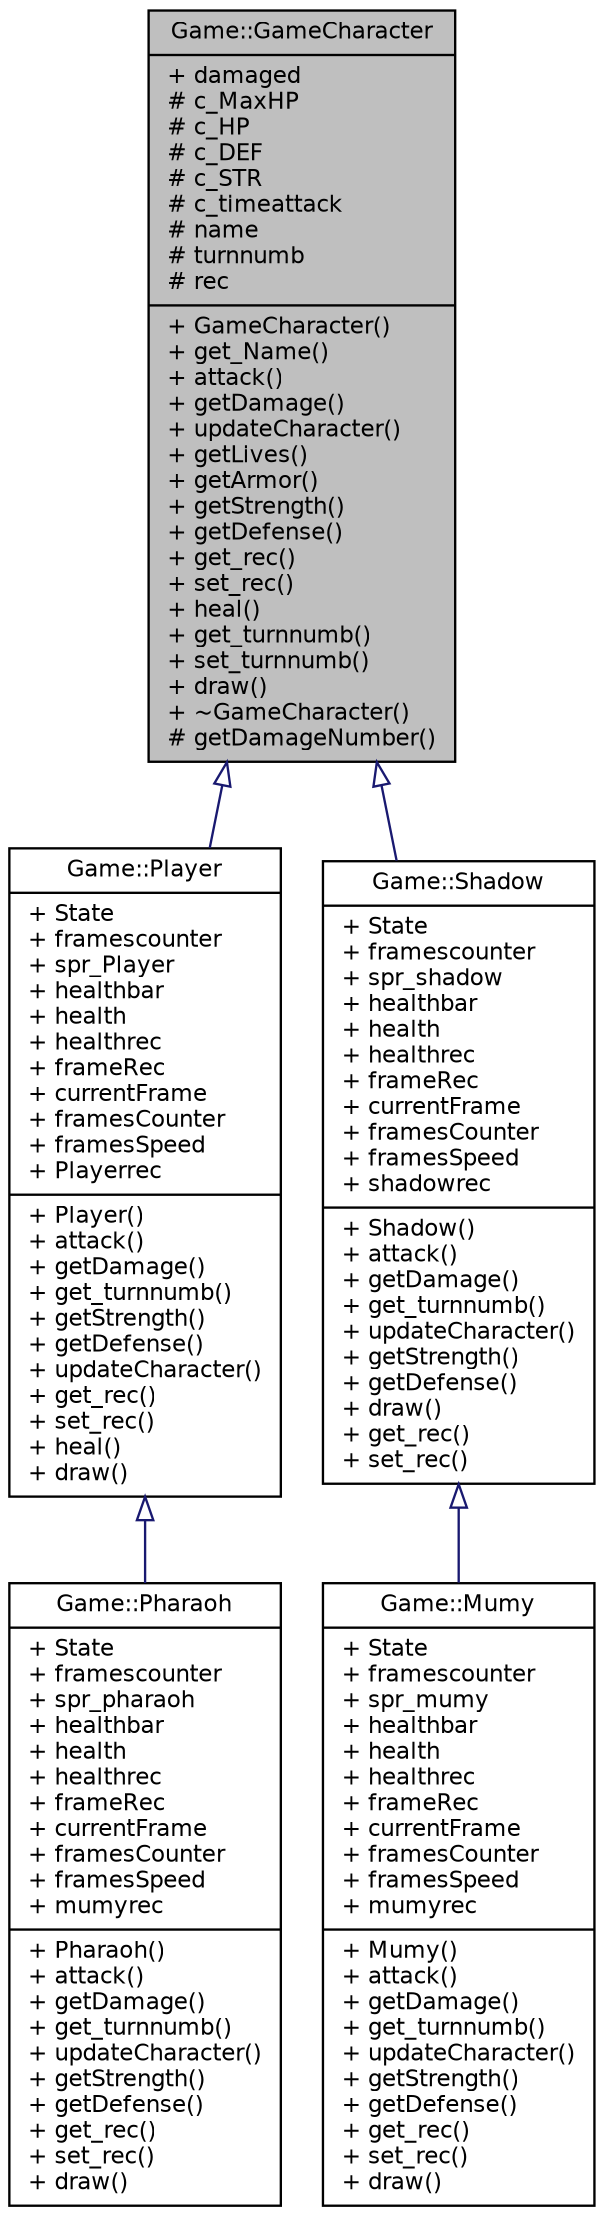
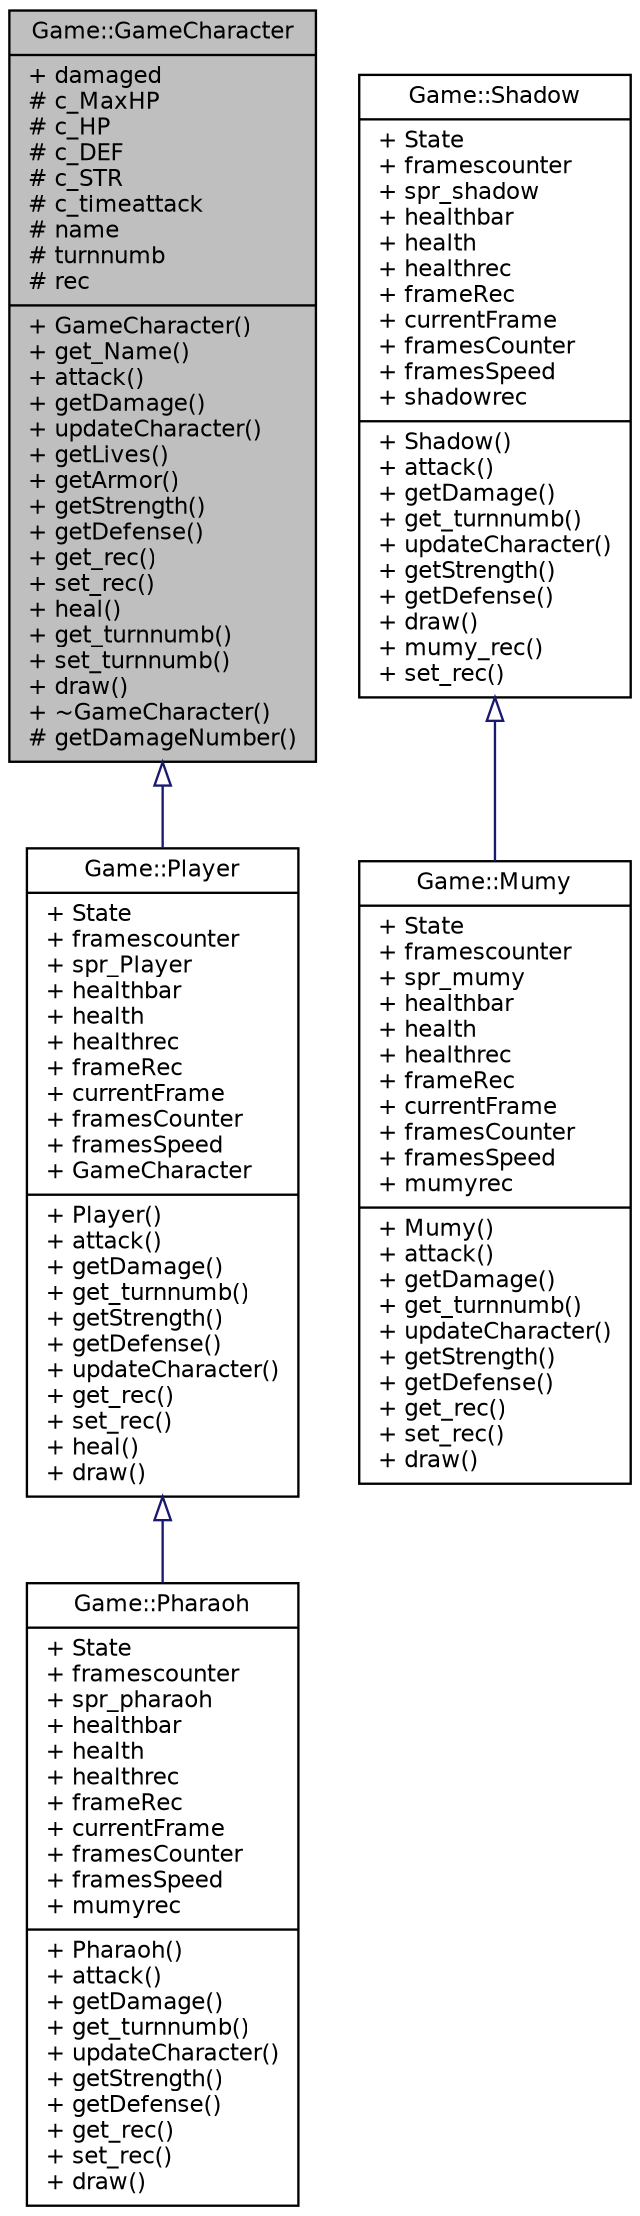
edge "Game::Shadow" -> "Game::GameCharacter": removed
node "Game::Player": text "+ Playerrec" -> "+ GameCharacter"
node "Game::Shadow": text "+ get_rec()" -> "+ mumy_rec()"
